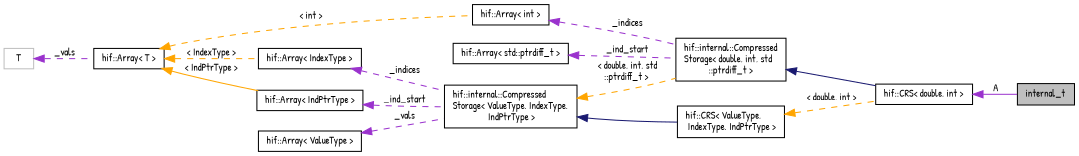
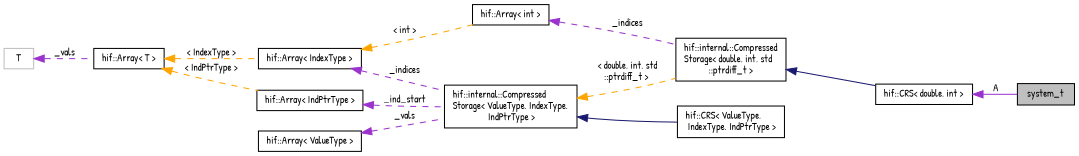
edge "hif::Array< int >" -> "hif::Array< T >": now "hif::Array< int >" -> "hif::Array< IndexType >"
node "hif::Array< std::ptrdiff_t >": removed
edge "hif::Array< IndPtrType >" -> "hif::Array< T >": style solid -> dashed
node "internal_t": label "internal_t" -> "system_t"
edge "hif::CRS< double, int >" -> "hif::CRS< ValueType, IndexType, IndPtrType >": removed, label "< double, int >"
